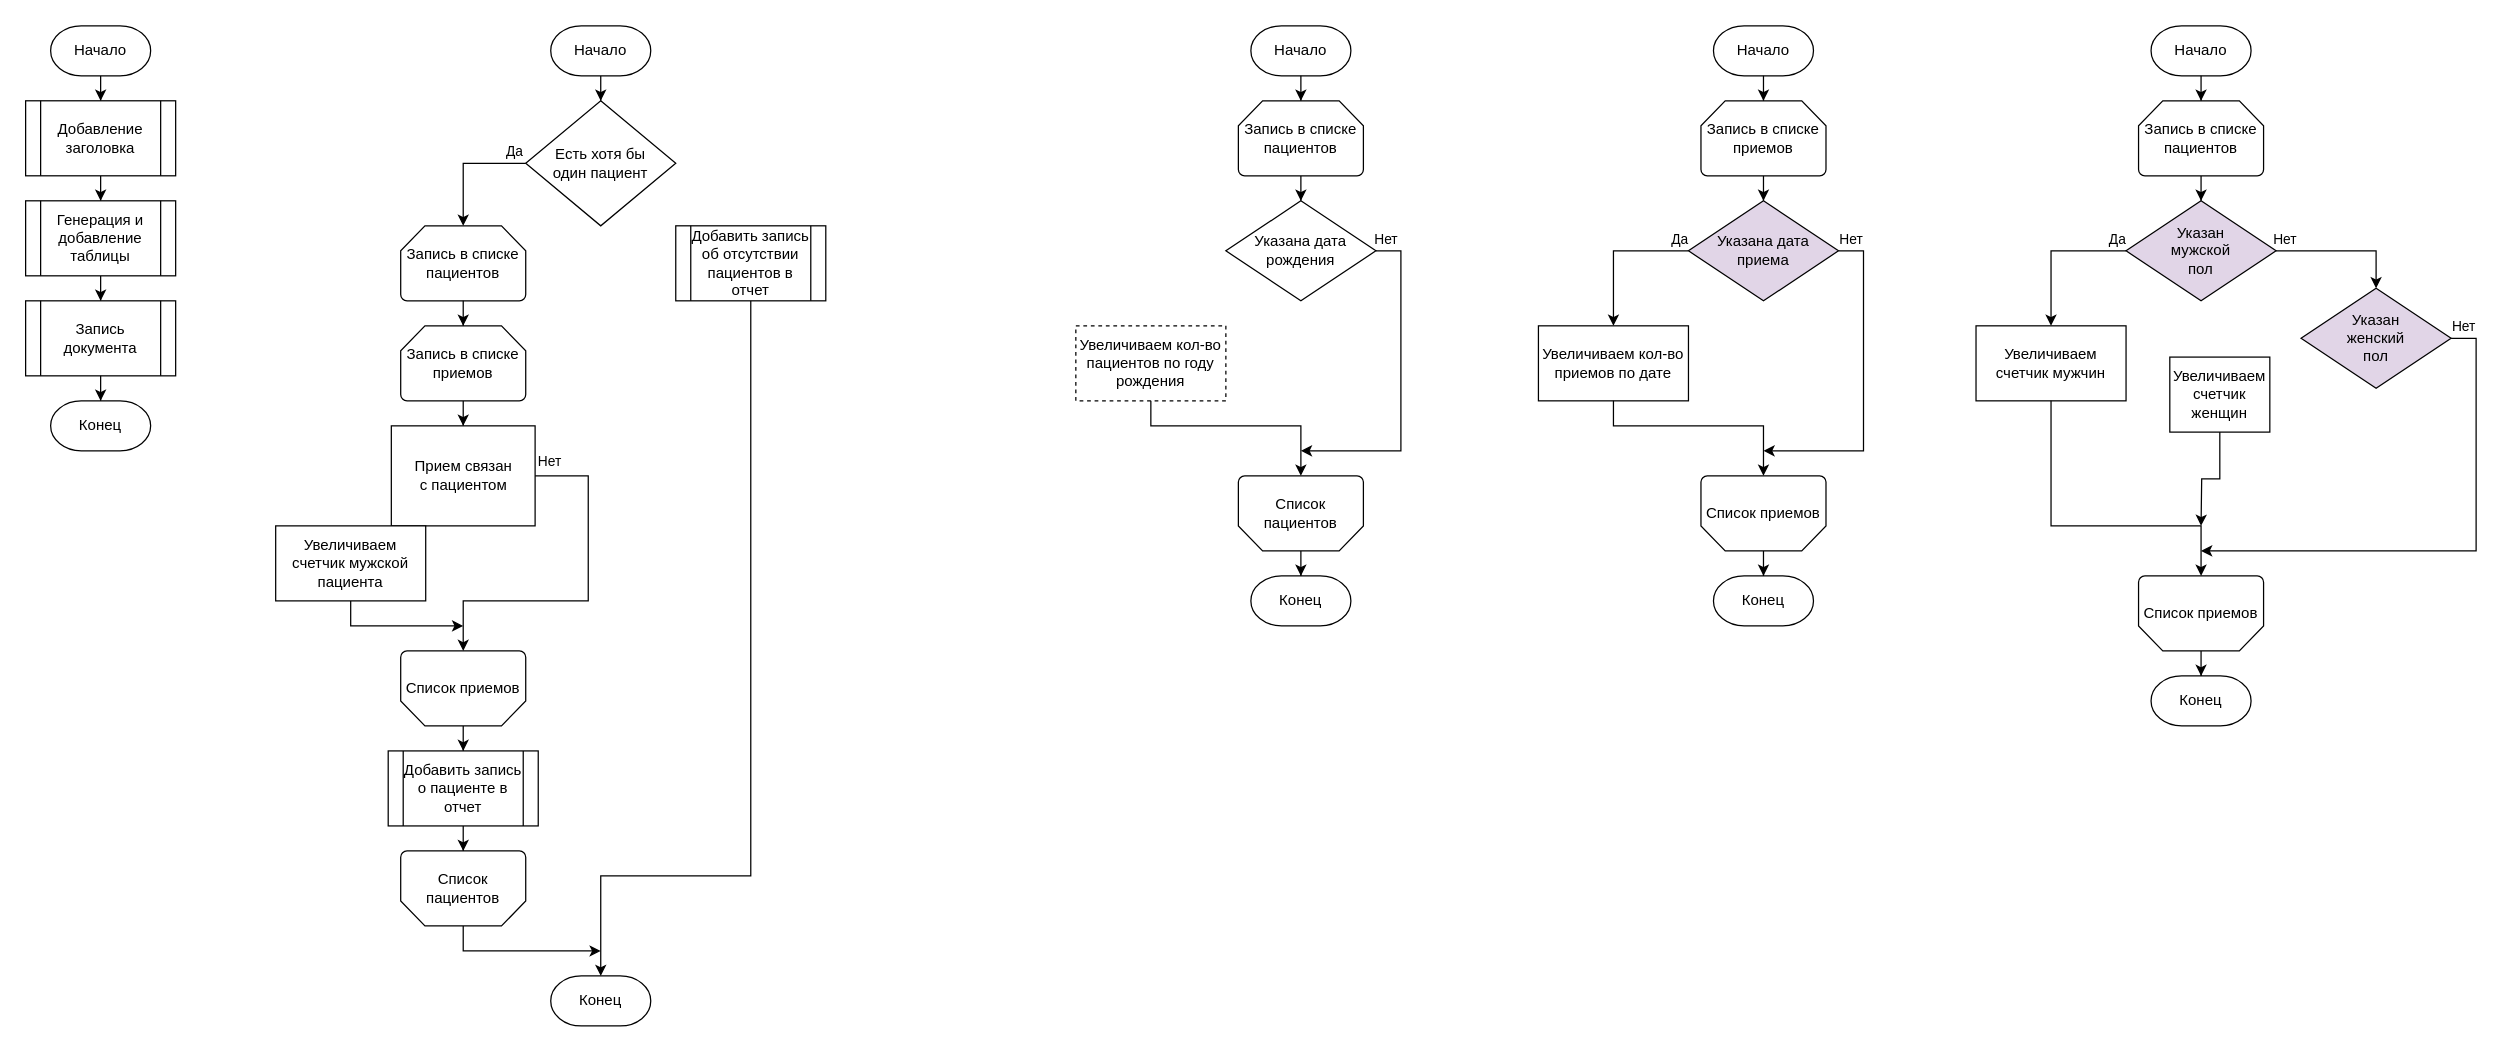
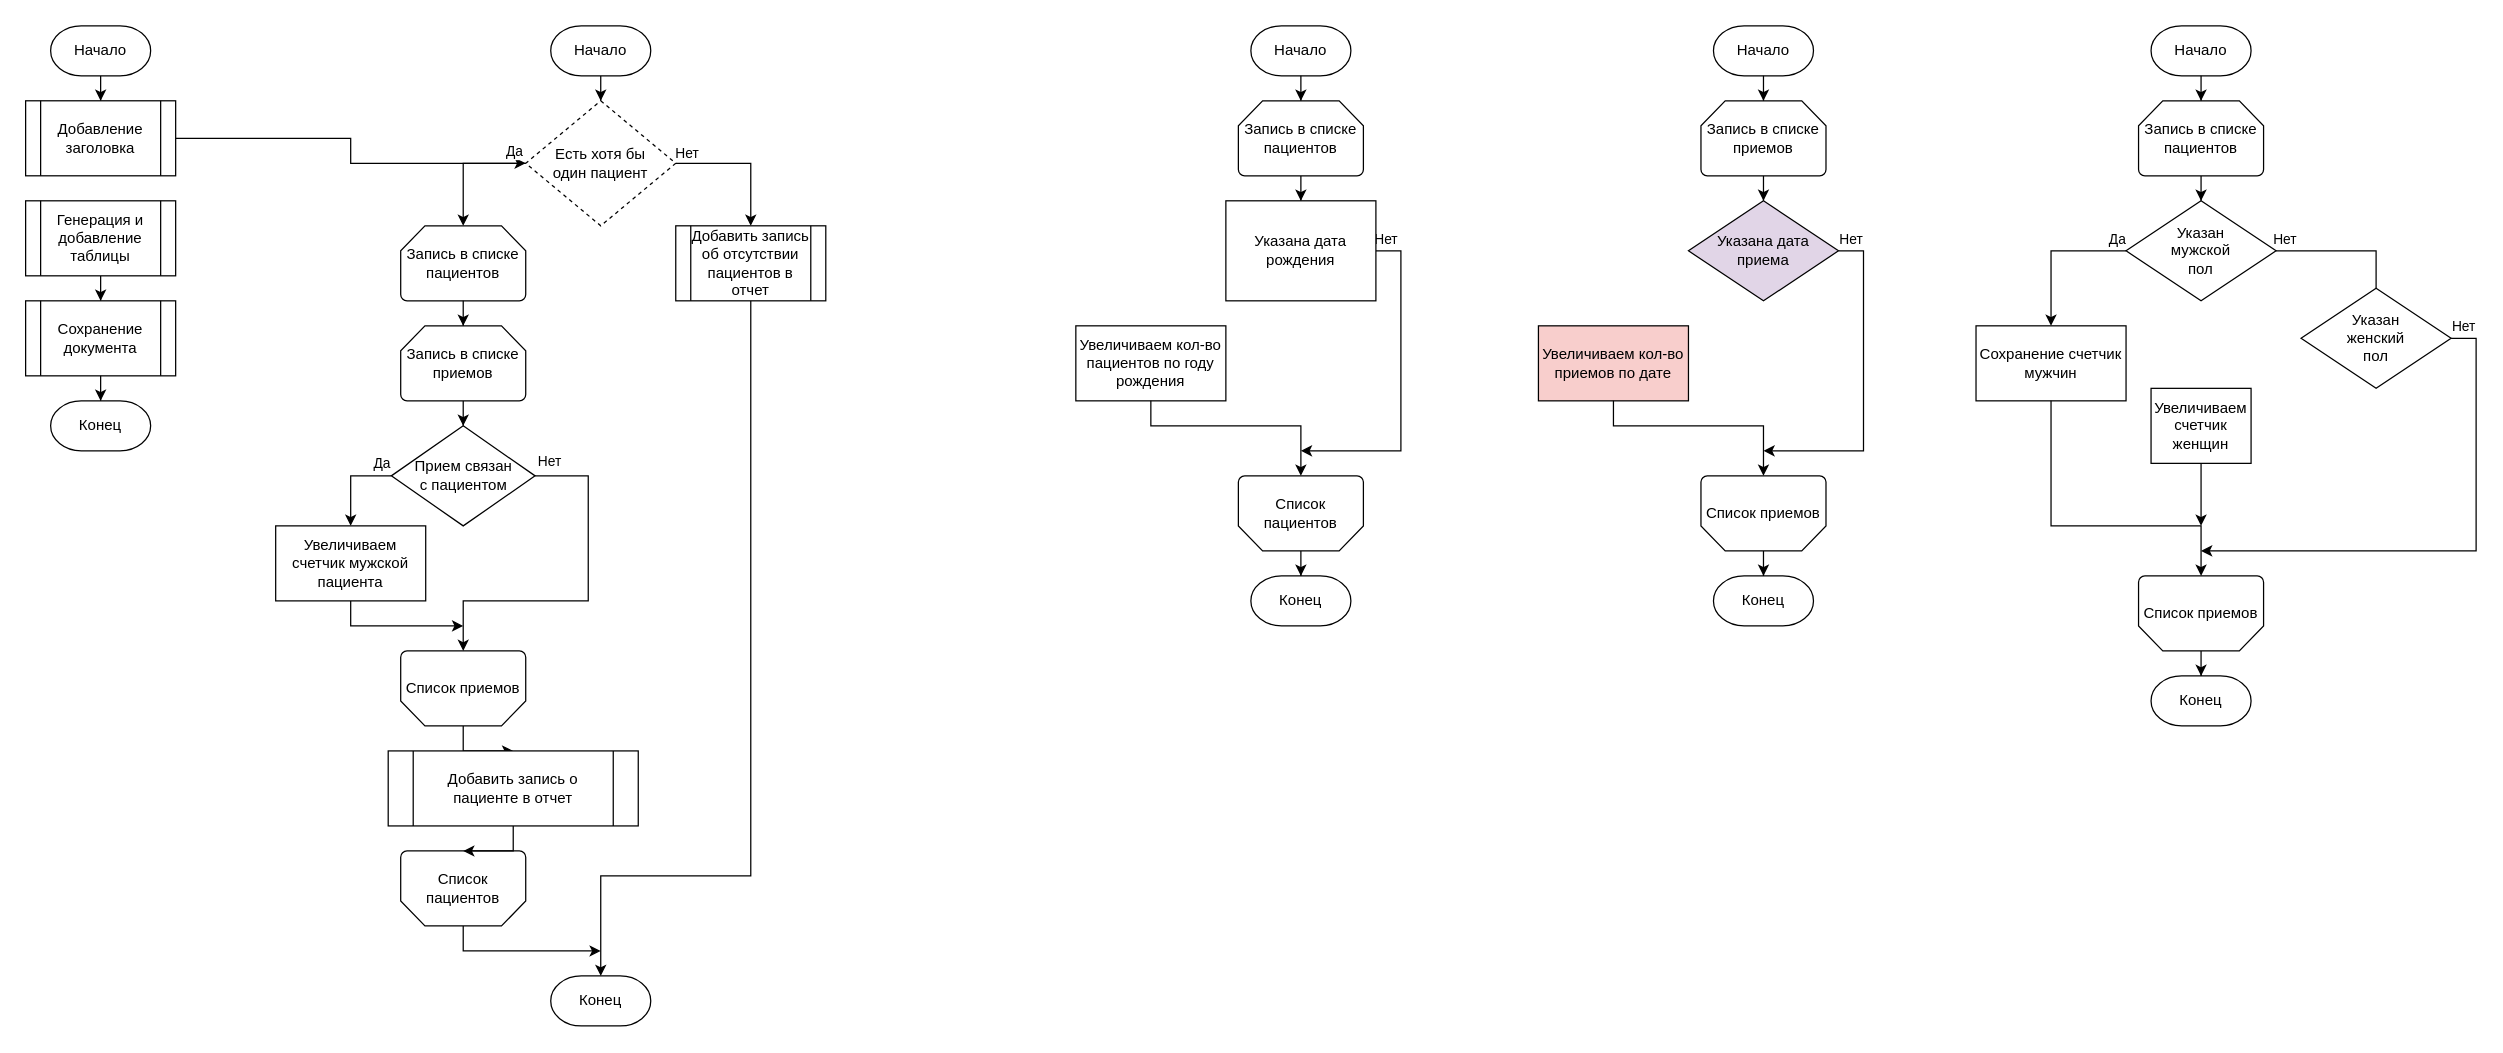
node "Есть хотя бы один пациент": style solid -> dashed
edge "Есть хотя бы один пациент" -> "Добавить запись об отсутствии пациентов в отчет": added, label "Нет"
edge "Добавление заголовка" -> "Генерация и добавление таблицы": now "Добавление заголовка" -> "Есть хотя бы один пациент"
node "Указана дата рождения": shape diamond -> rectangle
edge "Указана дата приема" -> "Увеличиваем кол-во приемов по дате": removed, label "Да"
node "Указан мужской пол": fillcolor #e1d5e7 -> #ffffff
edge "Указан мужской пол" -> "Указан женский пол": arrowhead classic -> none
node "Запись документа": label "Запись документа" -> "Сохранение документа"
node "Указан женский пол": fillcolor #e1d5e7 -> #ffffff
node "Увеличиваем кол-во пациентов по году рождения": style dashed -> solid
node "Увеличиваем кол-во приемов по дате": fillcolor #ffffff -> #f8cecc
node "Увеличиваем счетчик мужчин": label "Увеличиваем счетчик мужчин" -> "Сохранение счетчик мужчин"
node "Увеличиваем счетчик женщин": moved (2219, 394) -> (2201, 426)
node "Прием связан с пациентом": shape rectangle -> diamond
edge "Прием связан с пациентом" -> "Увеличиваем счетчик мужской пациента": added, label "Да"
node "Добавить запись о пациенте в отчет": size 150x75 -> 250x75
